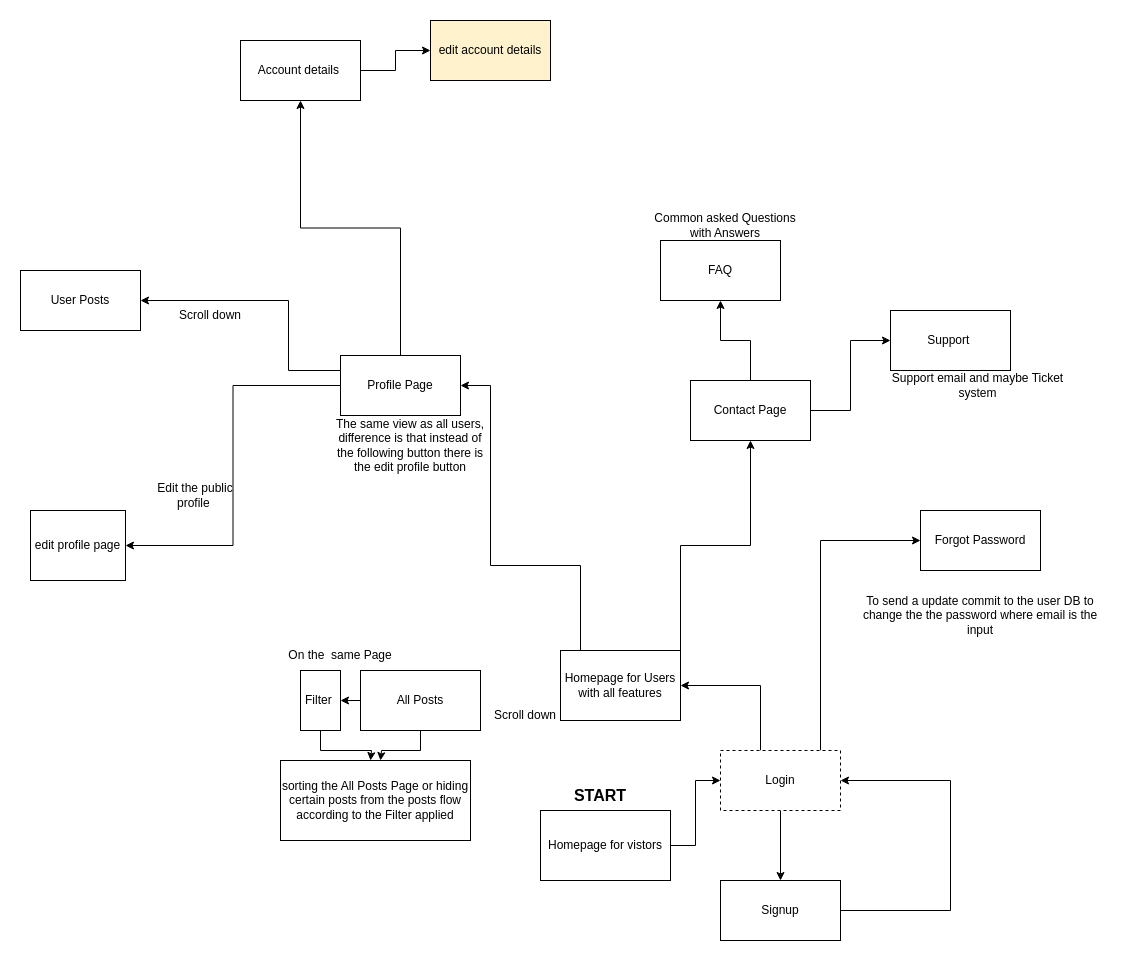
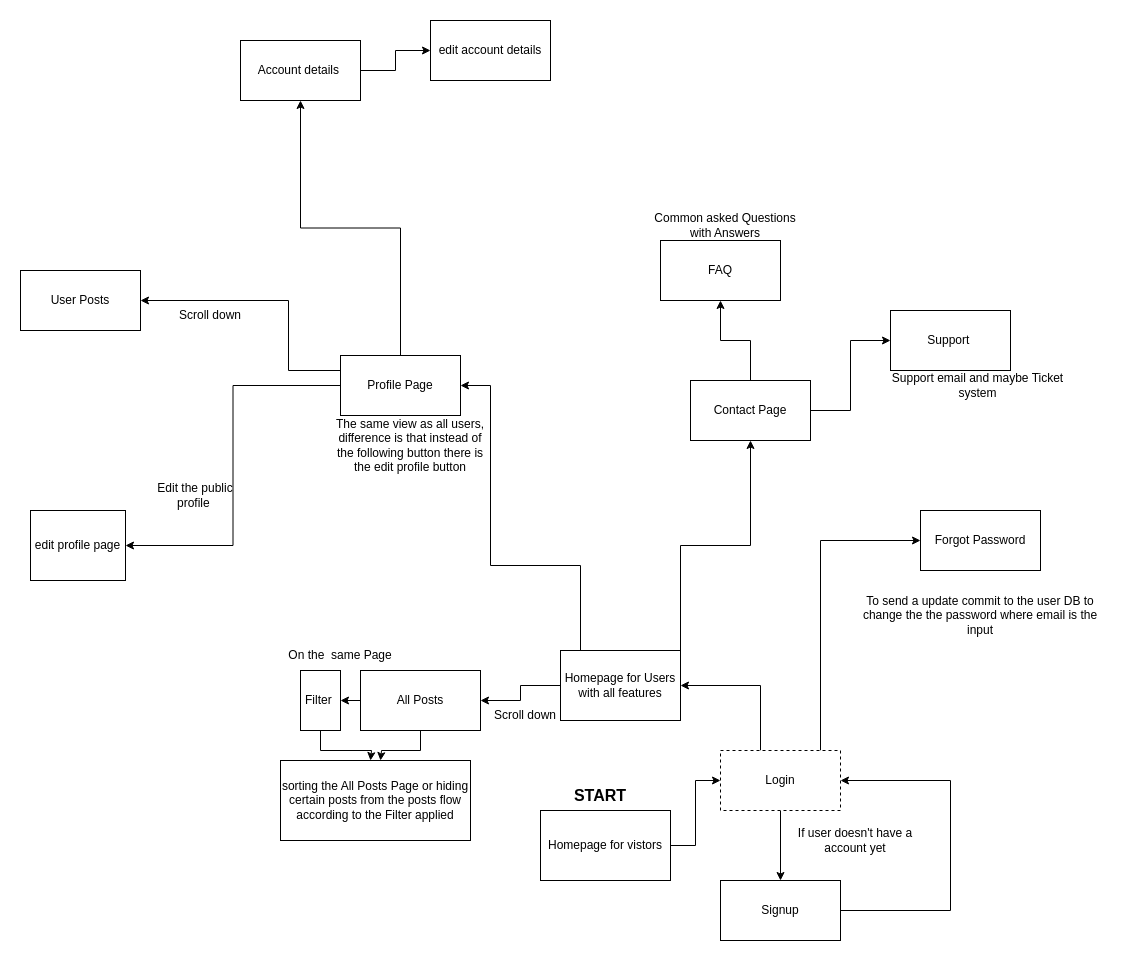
node "edit account details": fillcolor #fff2cc -> #ffffff
edge "Homepage for Users with all features" -> "All Posts": added
node "If user doesn't have a account yet": added
